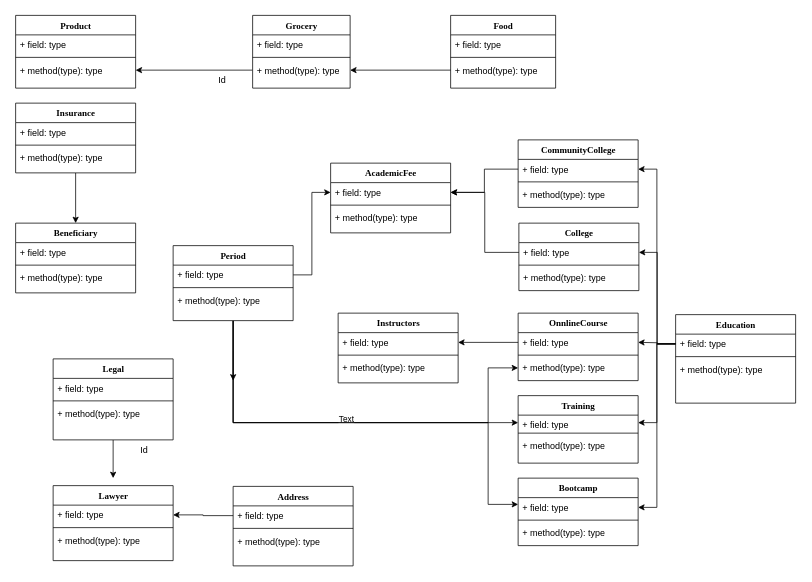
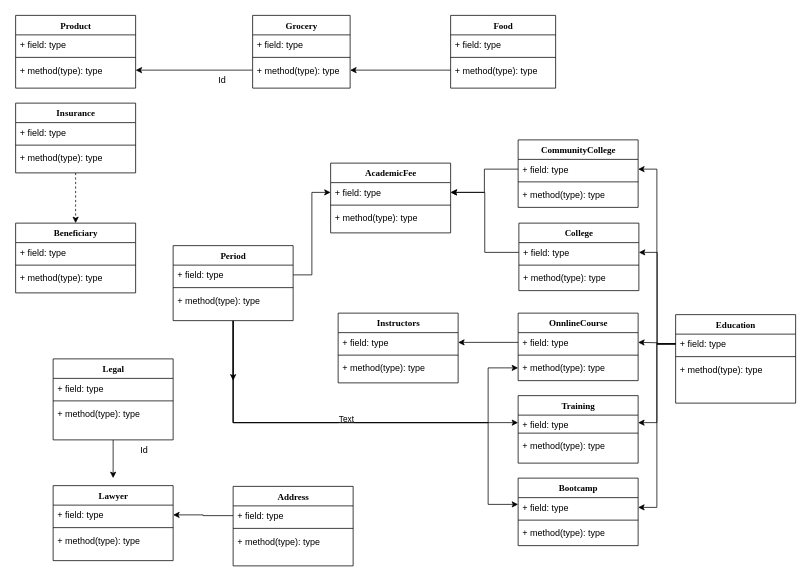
edge "Insurance" -> "Beneficiary": style solid -> dashed
